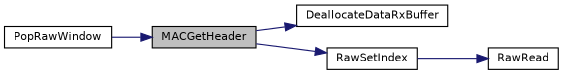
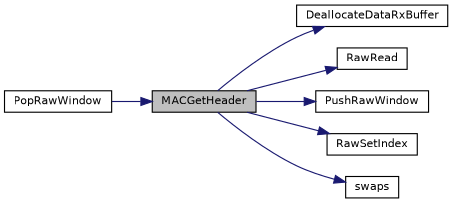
edge "RawSetIndex" -> "RawRead": now "MACGetHeader" -> "RawRead"
node "PushRawWindow": added
node "swaps": added
